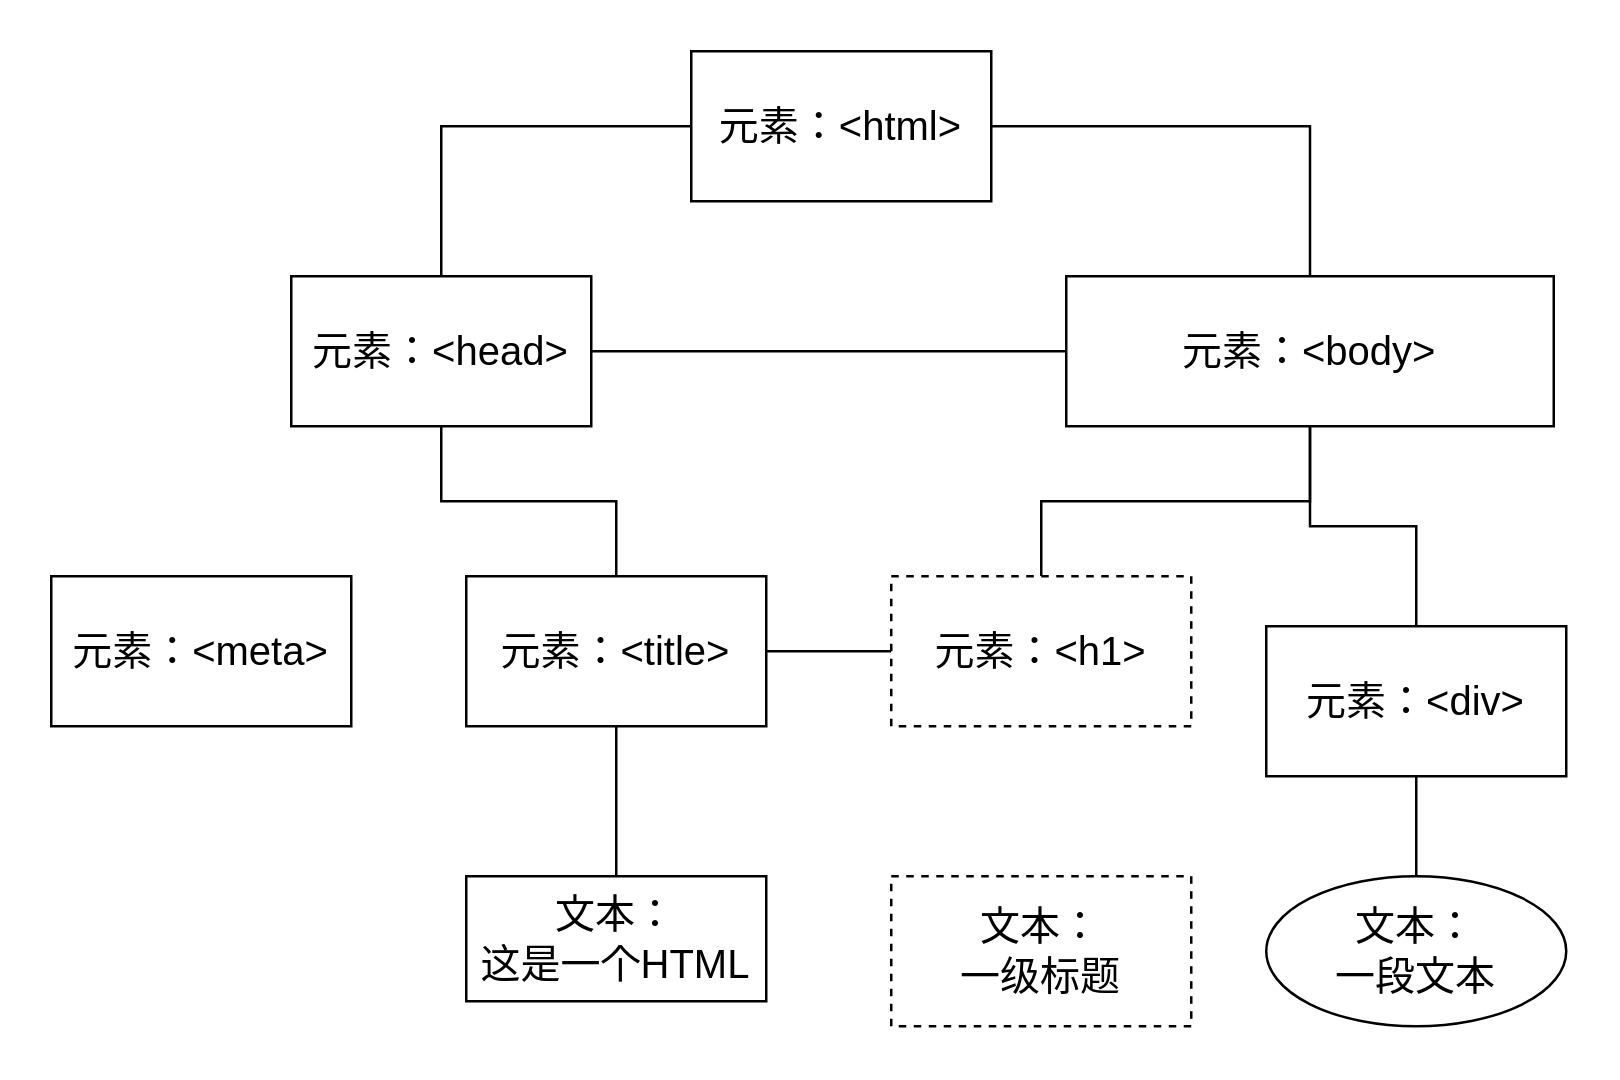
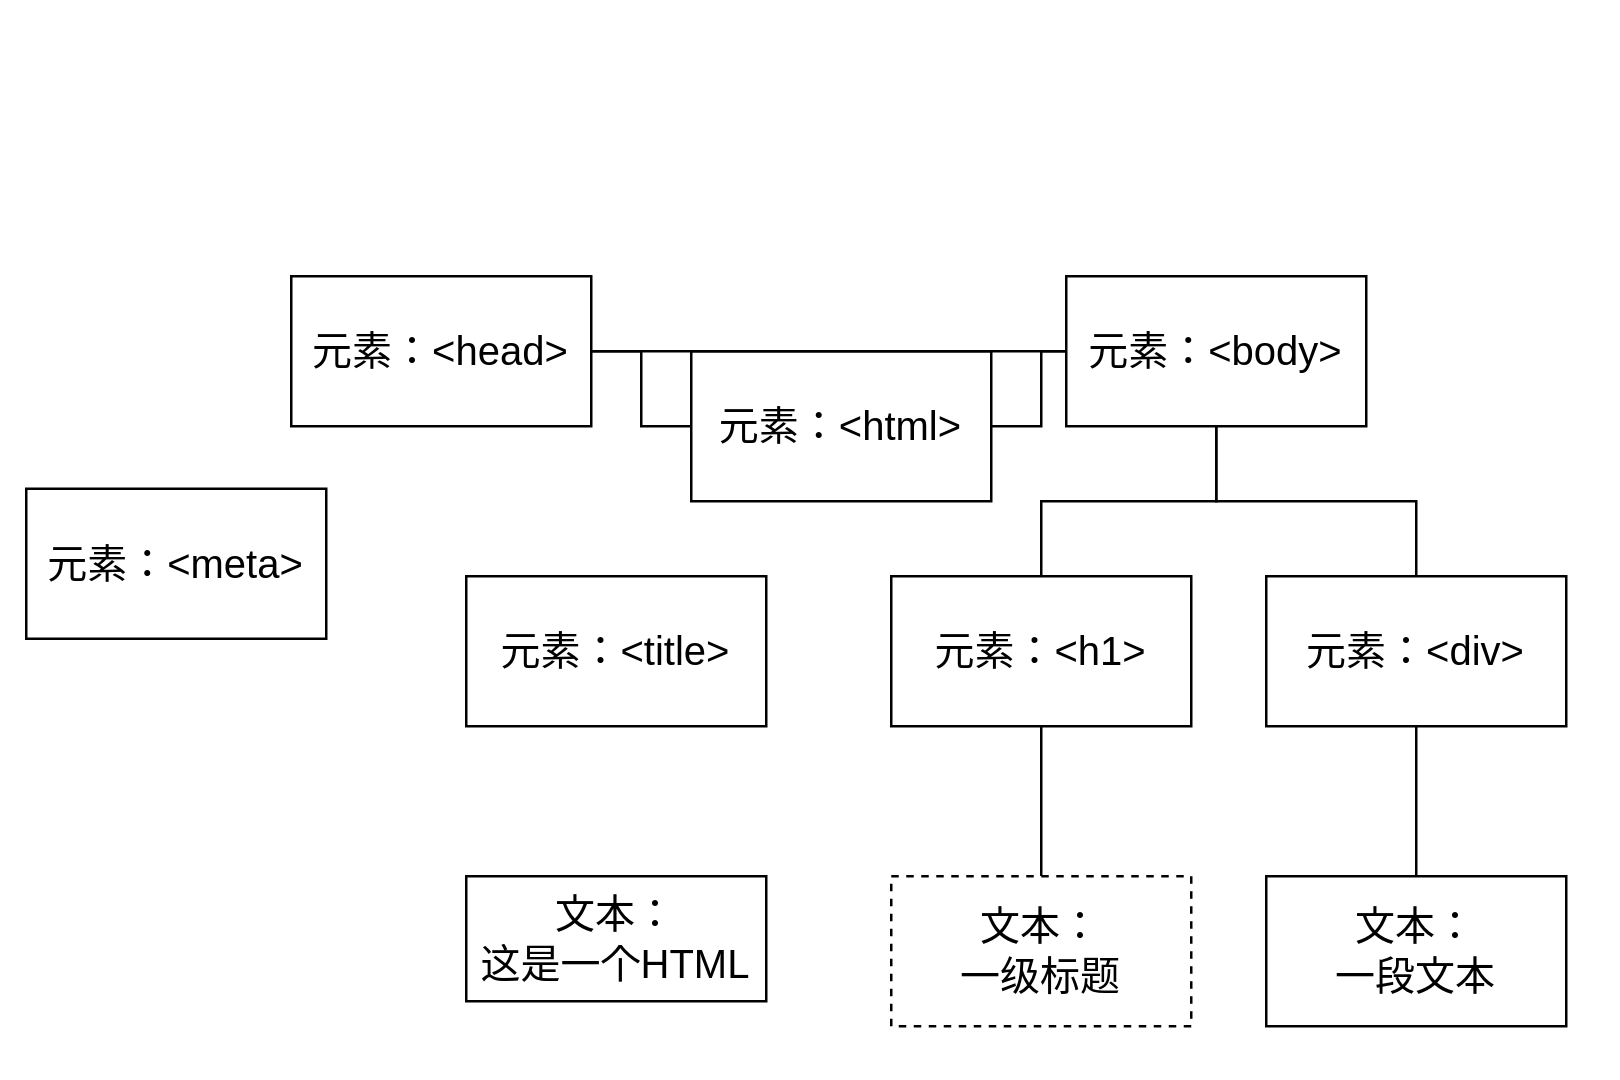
node "元素：<html>": moved (841, 126) -> (841, 426)
node "元素：<body>": size 488x150 -> 300x150
edge "元素：<head>" -- "元素：<title>": removed
node "元素：<meta>": moved (201, 651) -> (176, 564)
edge "元素：<title>" -- "元素：<h1>": now "文本： 一级标题" -- "元素：<h1>"
node "元素：<h1>": style dashed -> solid
node "元素：<div>": moved (1416, 701) -> (1416, 651)
edge "元素：<title>" -- "文本： 这是一个HTML": removed
node "文本： 一段文本": shape ellipse -> rectangle
